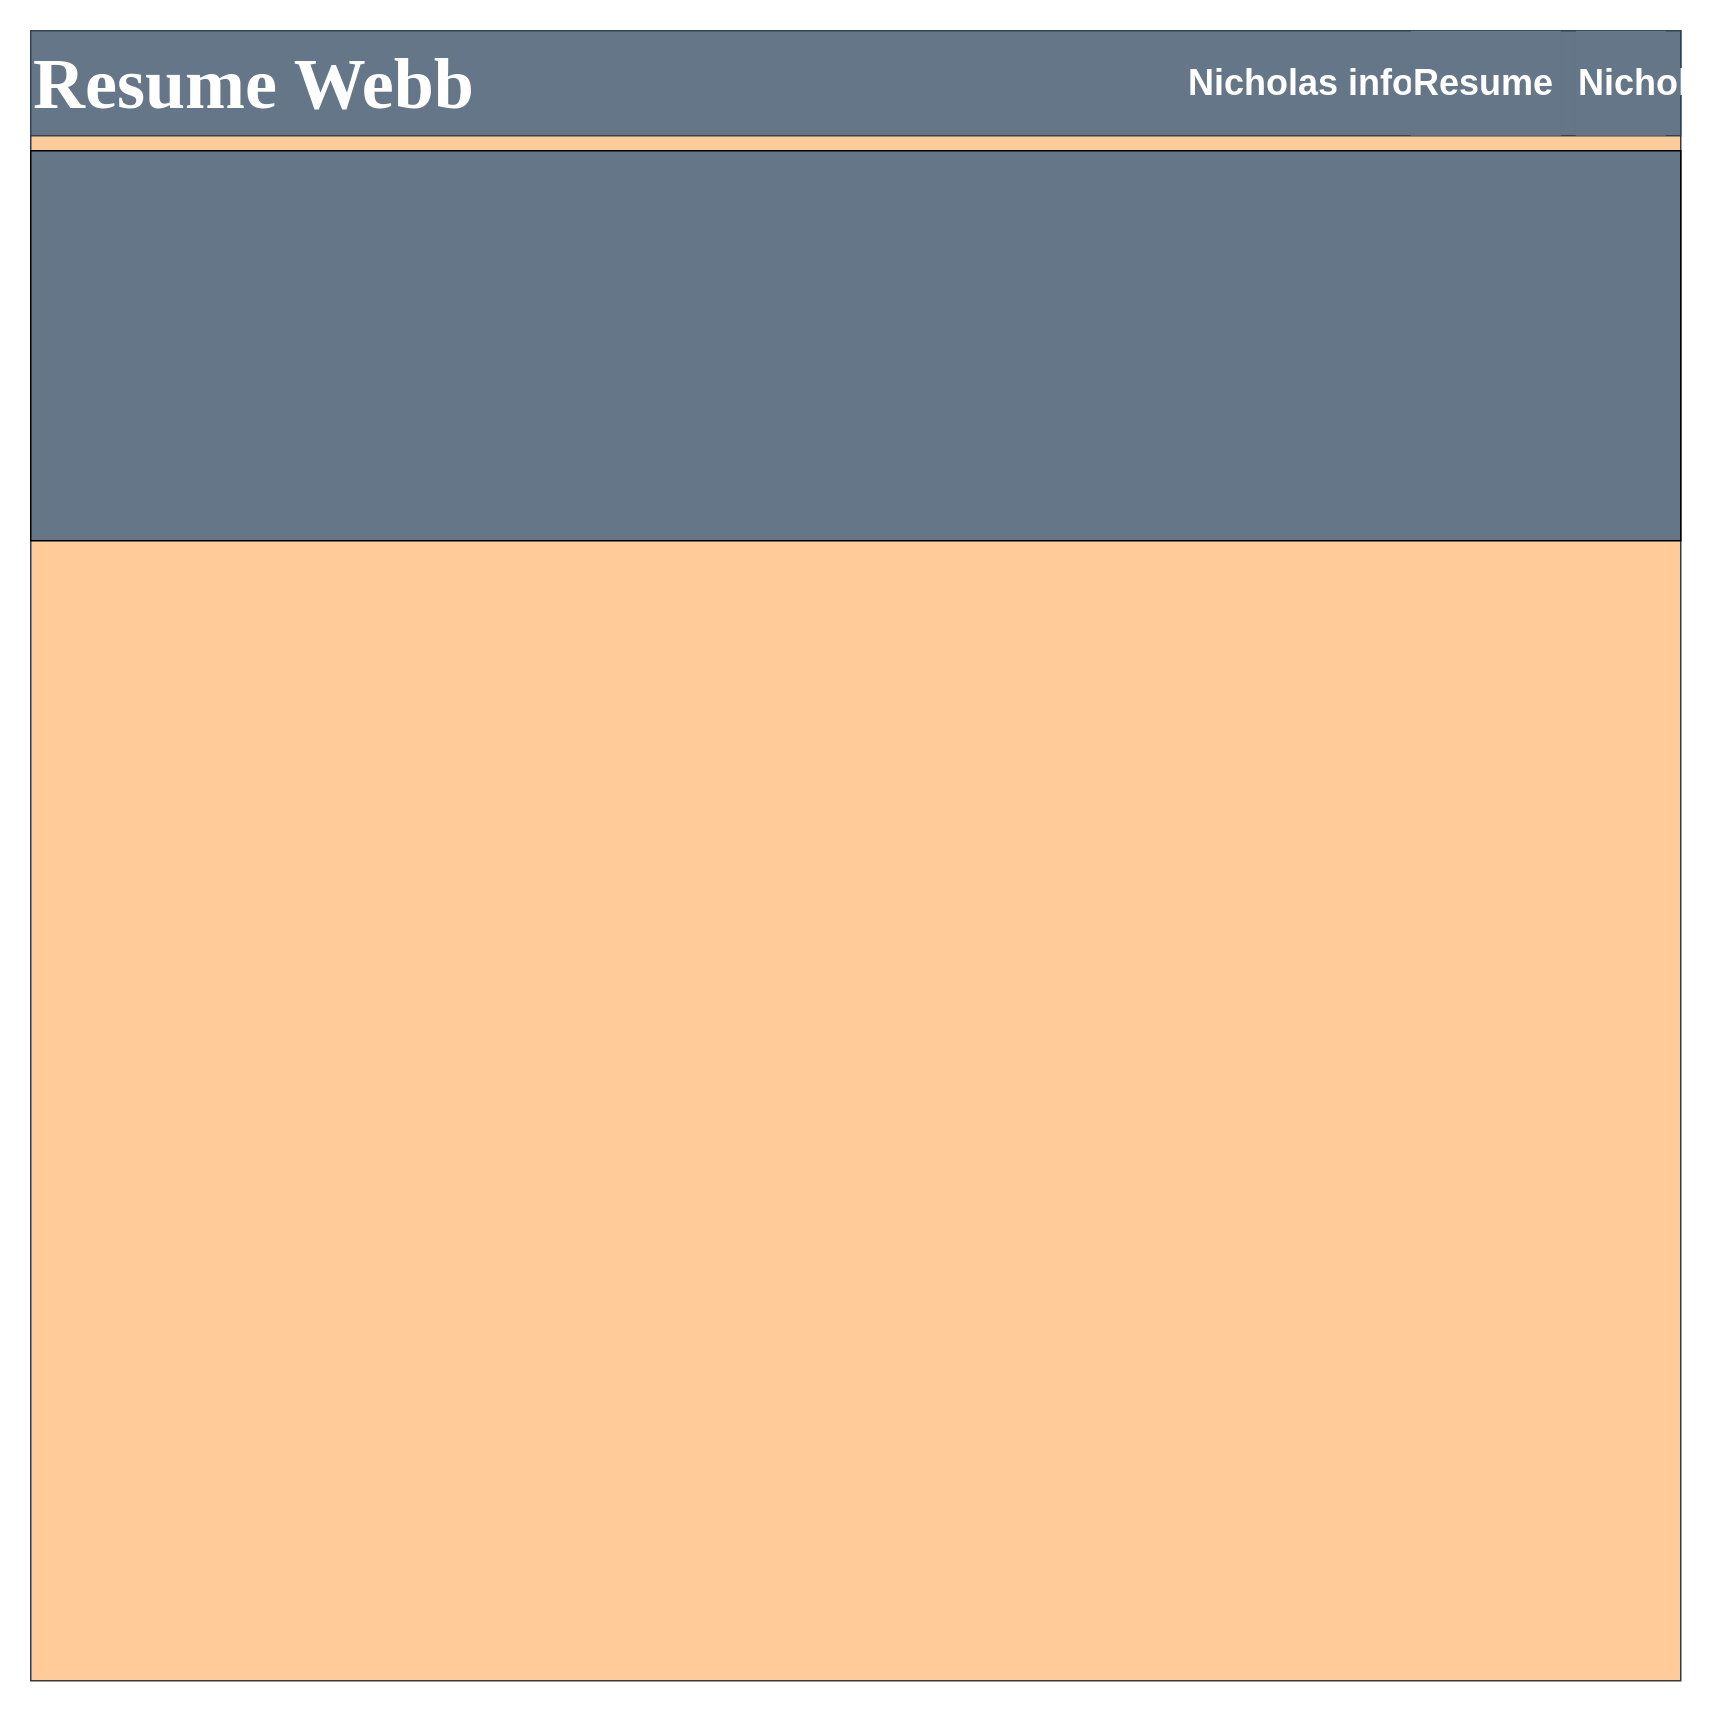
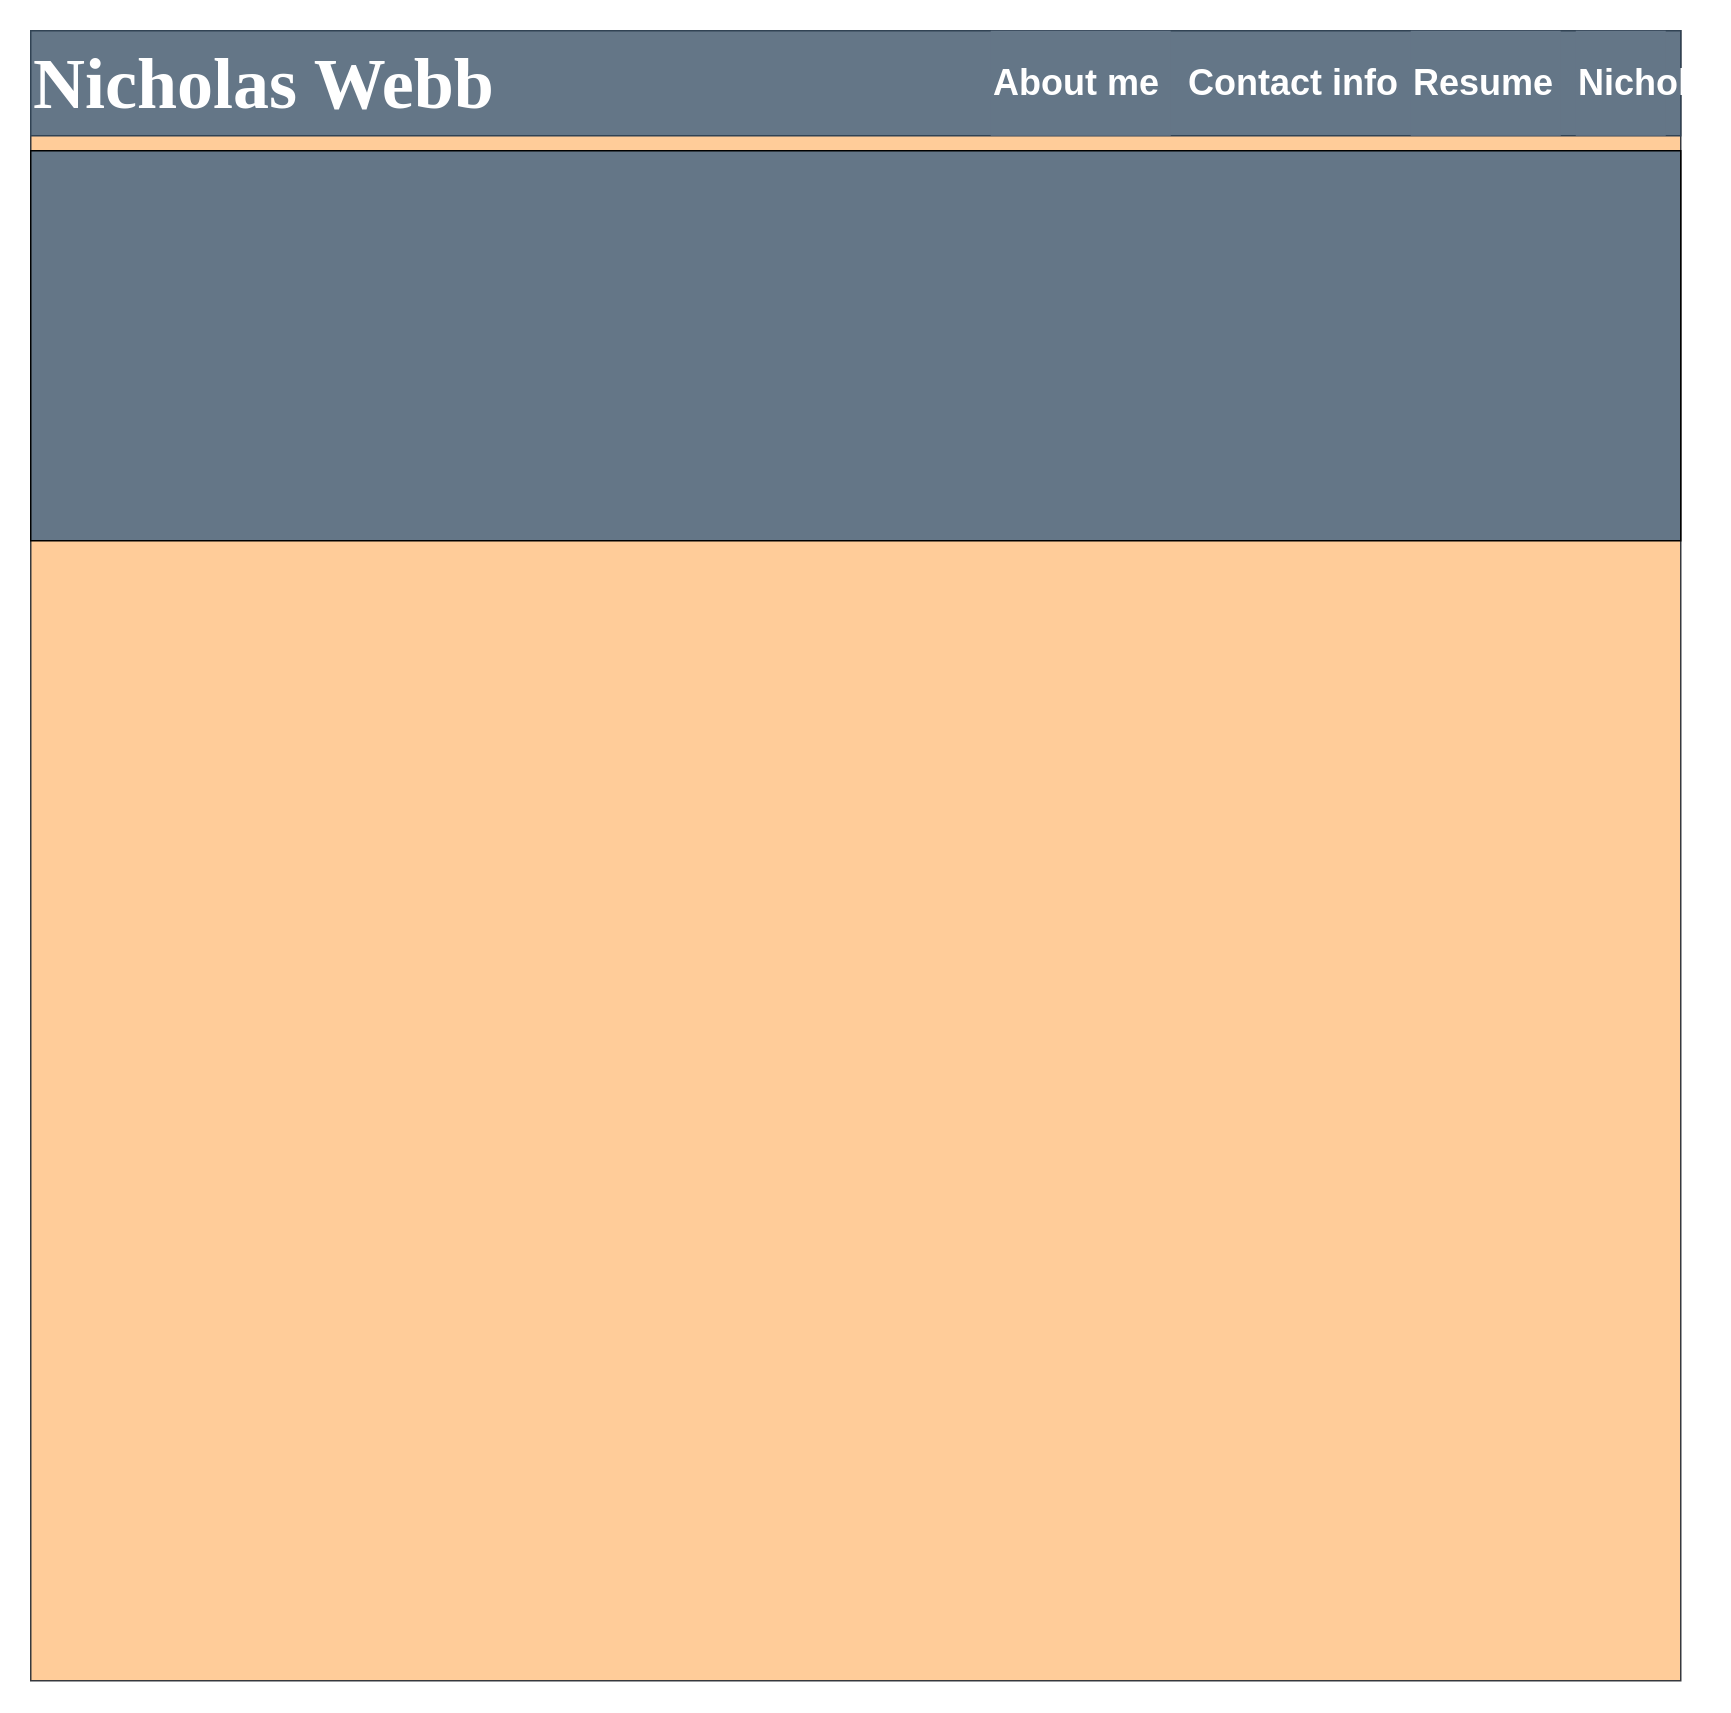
node "Resume Webb": label "Resume Webb" -> "Nicholas Webb"
node "About me": added
node "Nicholas info": label "Nicholas info" -> "Contact info"
